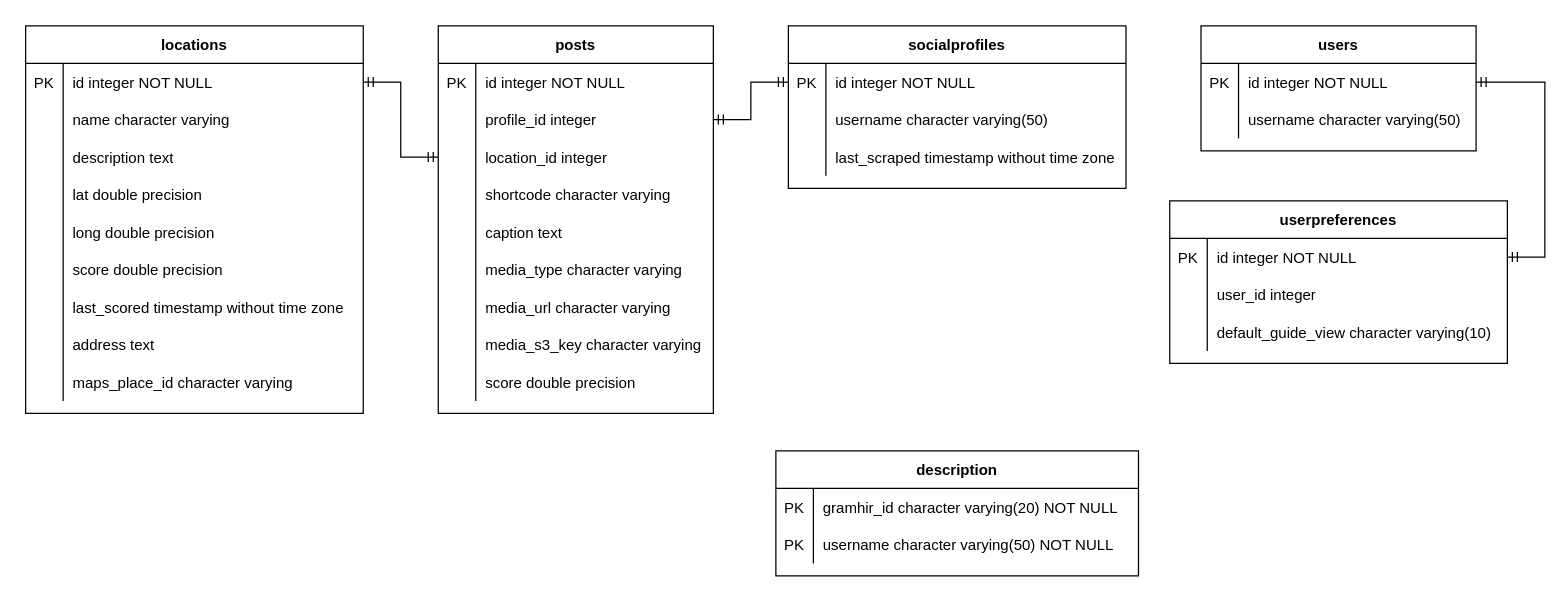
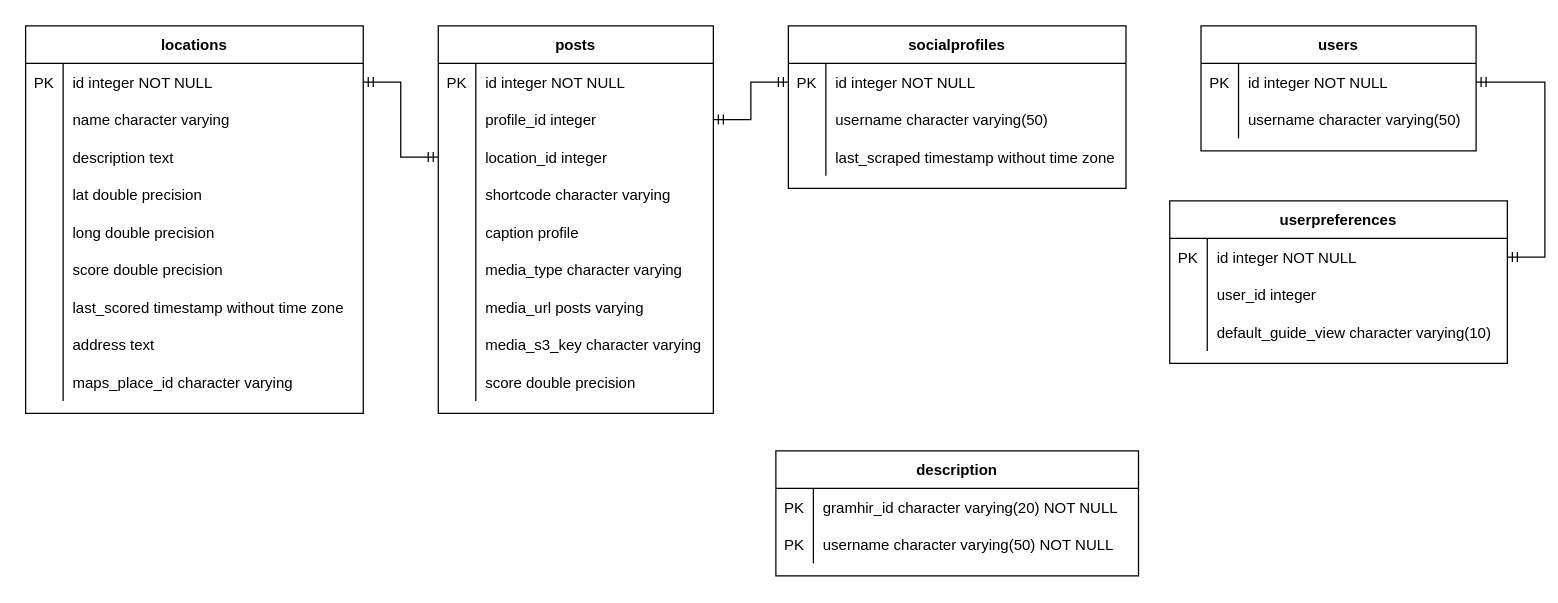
node "caption text": label "caption text" -> "caption profile"
node "media_url character varying": label "media_url character varying" -> "media_url posts varying"
